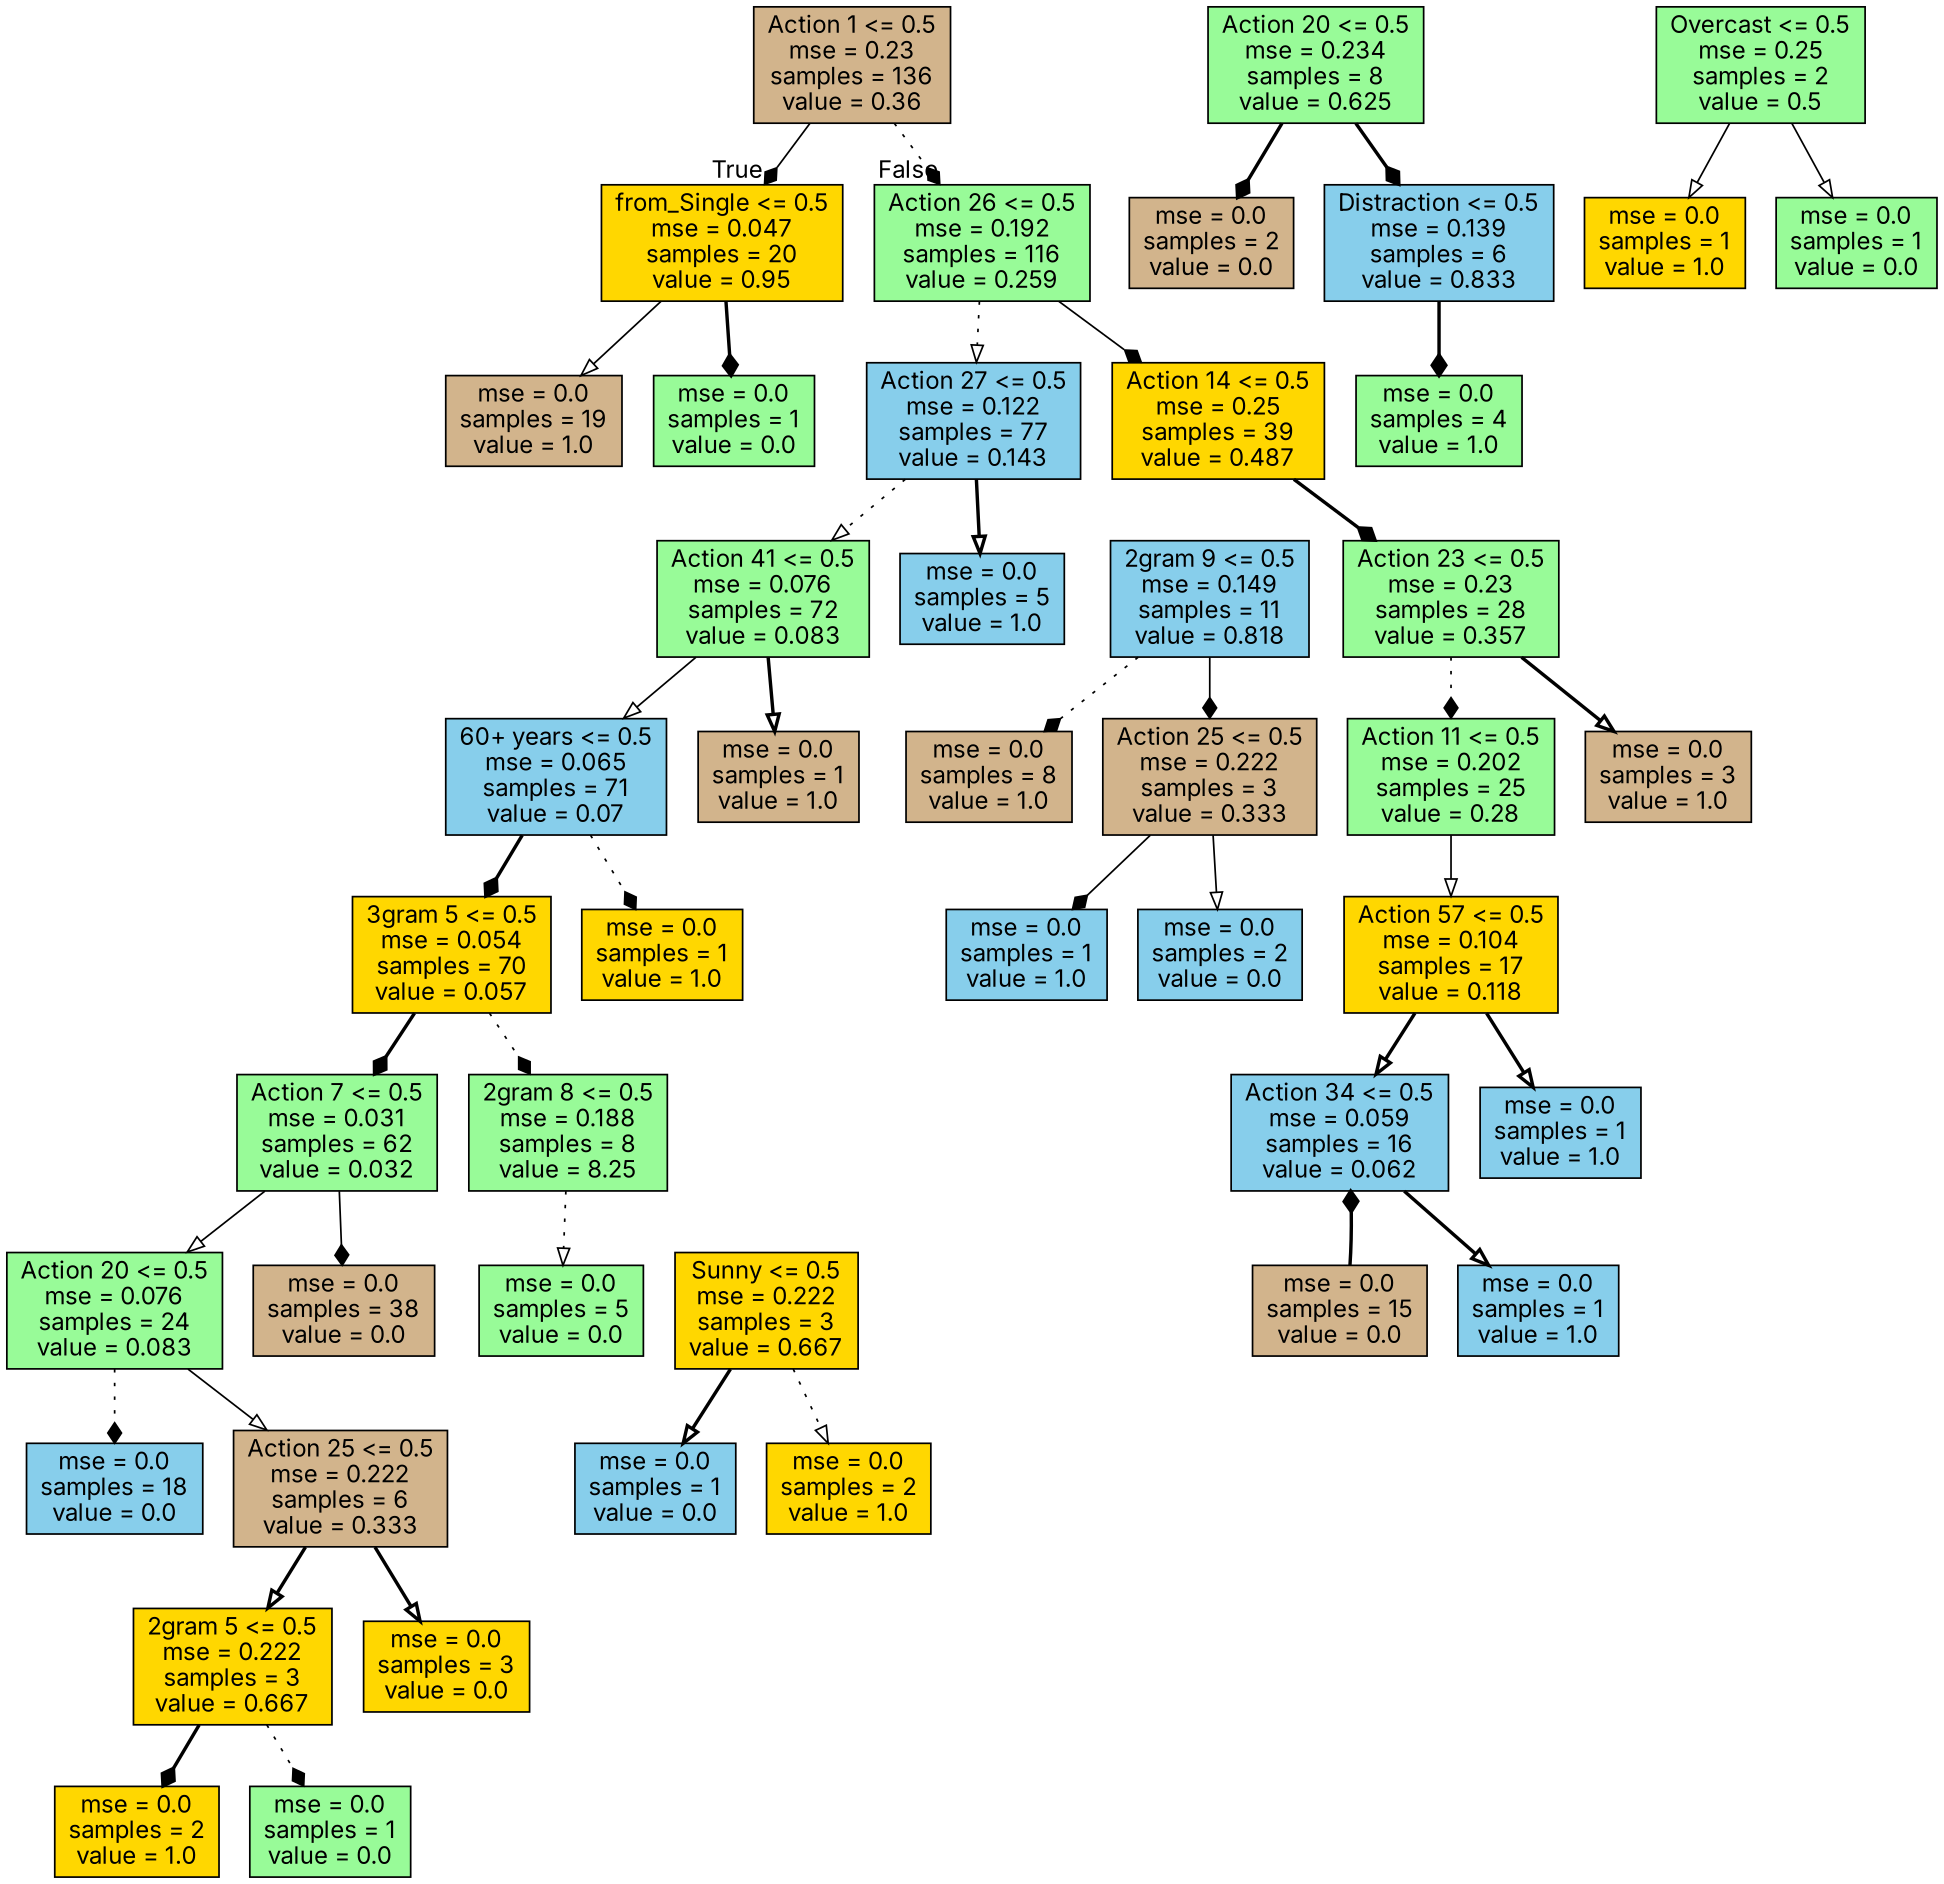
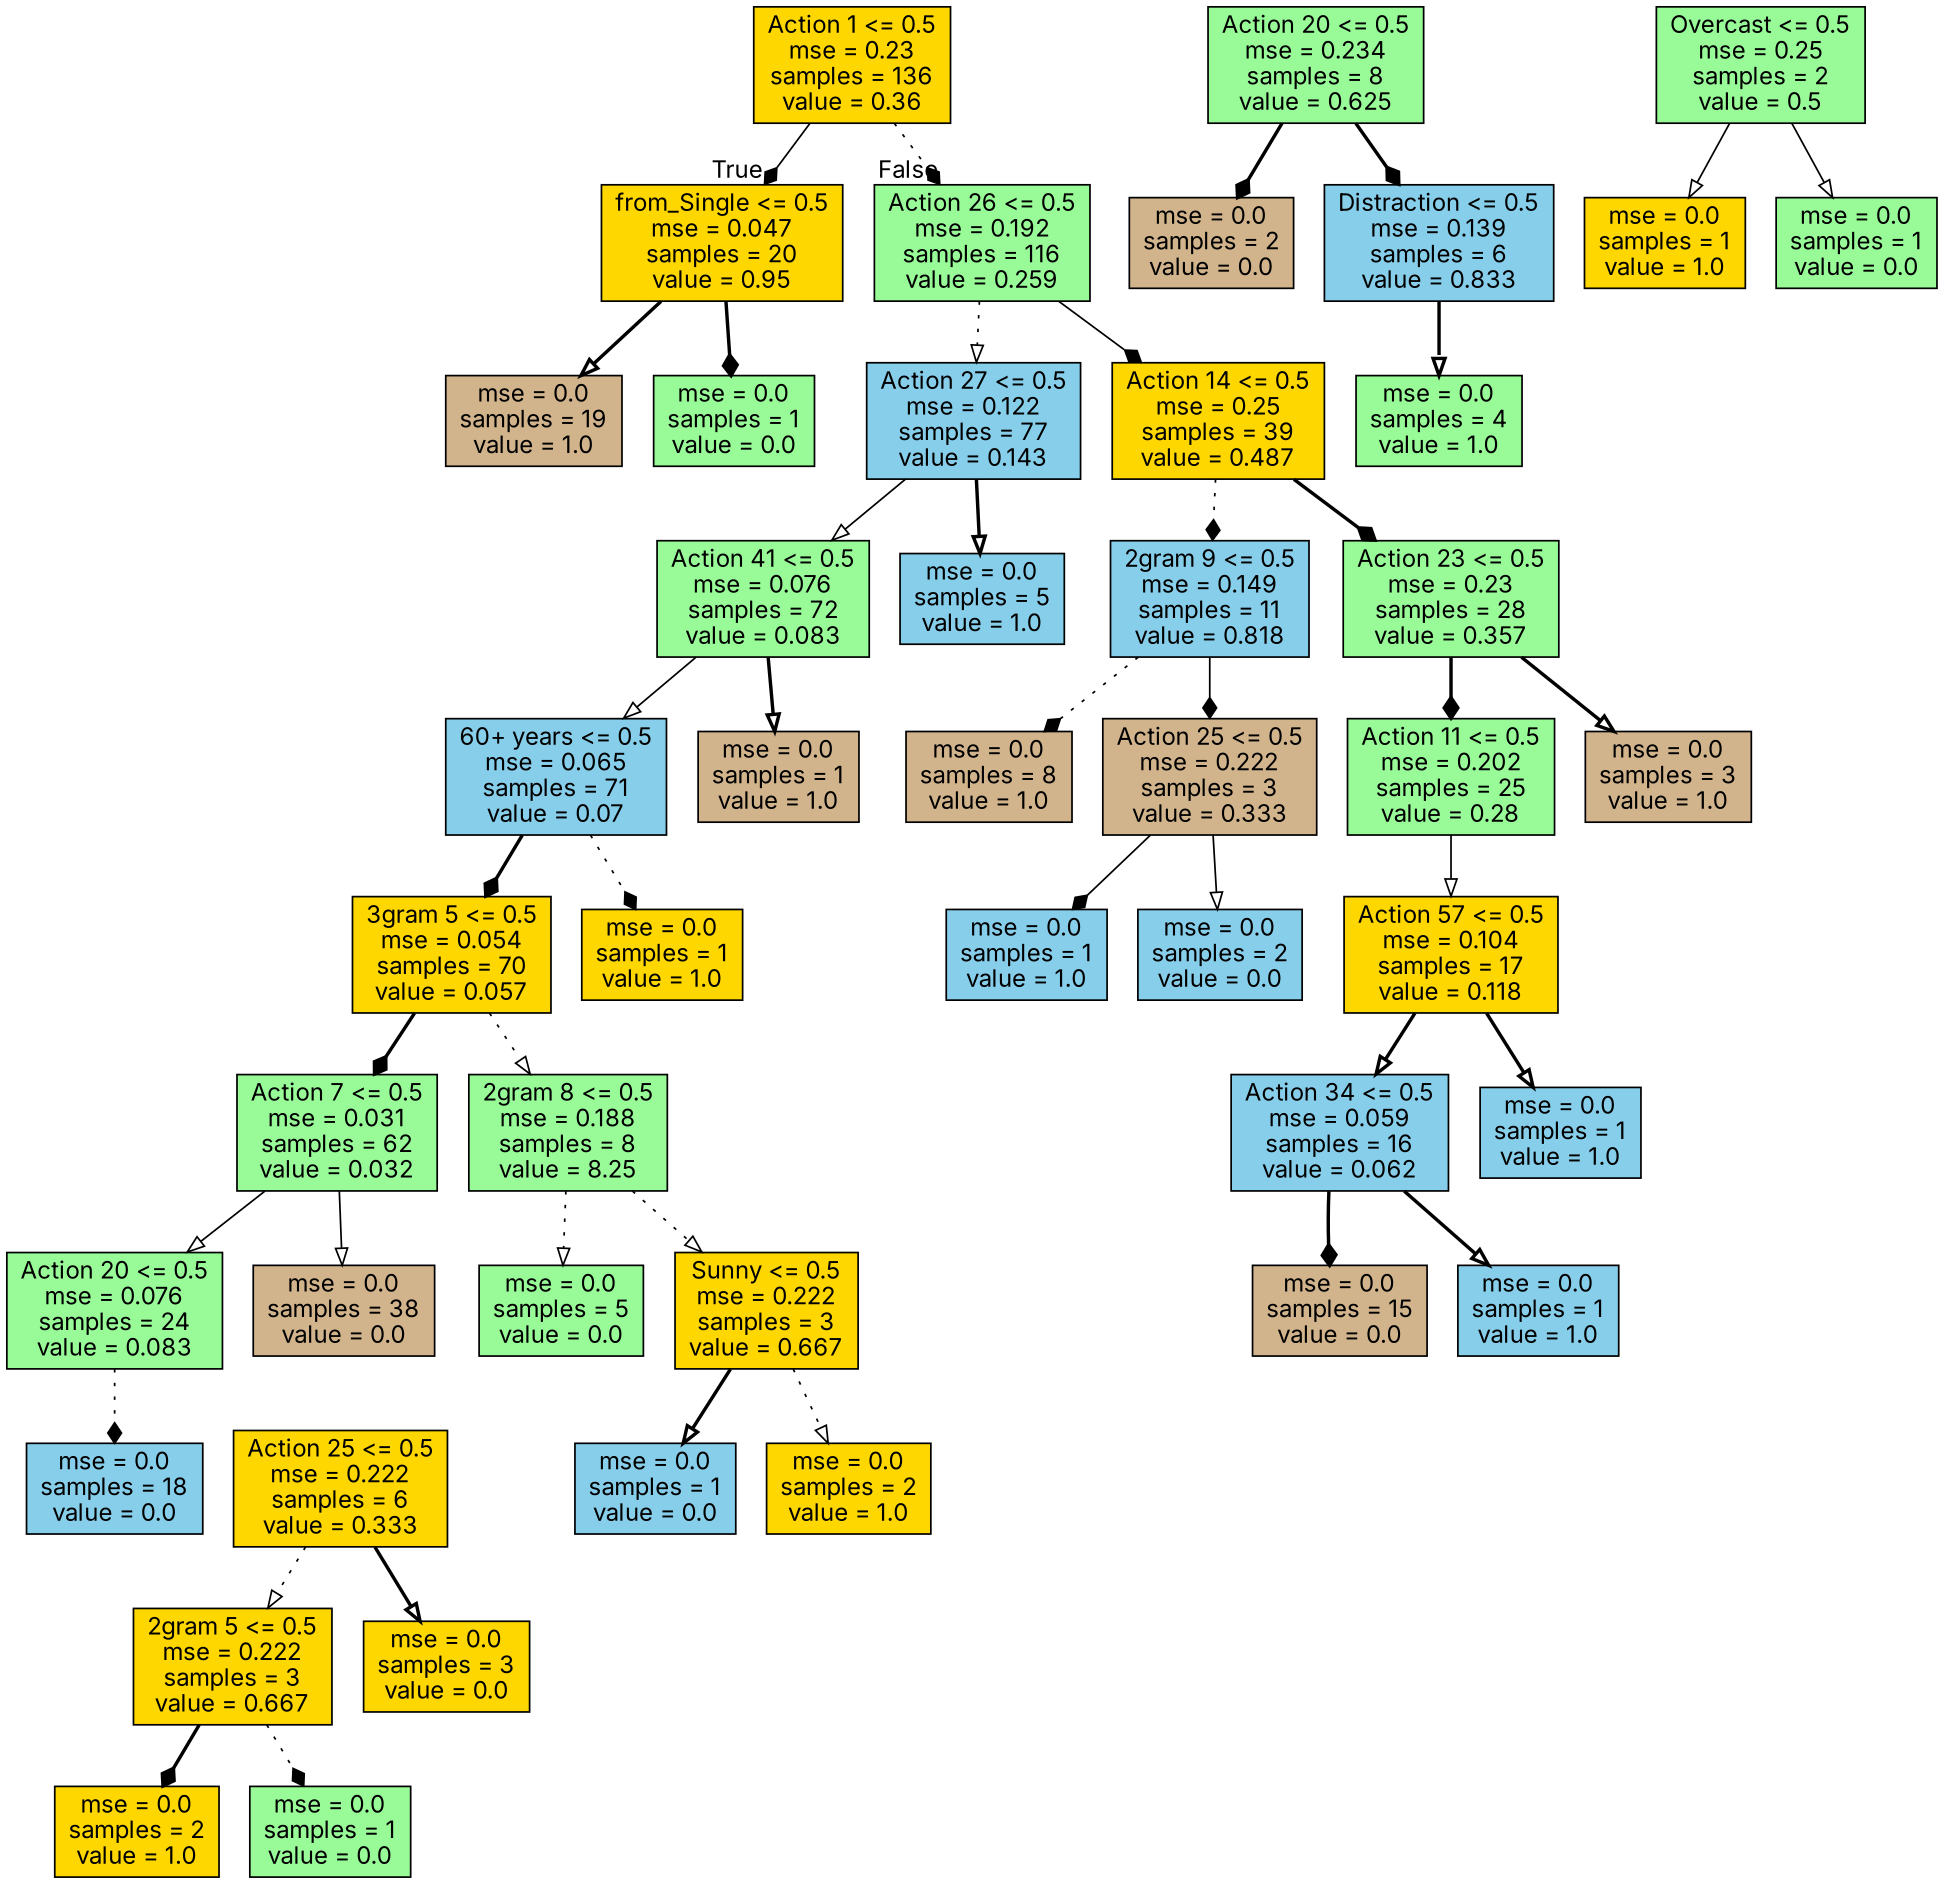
node "Action 1 <= 0.5 mse = 0.23 samples = 136 value = 0.36": fillcolor tan -> gold
edge "Distraction <= 0.5 mse = 0.139 samples = 6 value = 0.833" -> "mse = 0.0 samples = 4 value = 1.0": arrowhead diamond -> onormal
edge "from_Single <= 0.5 mse = 0.047 samples = 20 value = 0.95" -> "mse = 0.0 samples = 19 value = 1.0": style solid -> bold
edge "Action 14 <= 0.5 mse = 0.25 samples = 39 value = 0.487" -> "2gram 9 <= 0.5 mse = 0.149 samples = 11 value = 0.818": added
edge "Action 27 <= 0.5 mse = 0.122 samples = 77 value = 0.143" -> "Action 41 <= 0.5 mse = 0.076 samples = 72 value = 0.083": style dotted -> solid
edge "Action 23 <= 0.5 mse = 0.23 samples = 28 value = 0.357" -> "Action 11 <= 0.5 mse = 0.202 samples = 25 value = 0.28": style dotted -> bold
edge "3gram 5 <= 0.5 mse = 0.054 samples = 70 value = 0.057" -> "2gram 8 <= 0.5 mse = 0.188 samples = 8 value = 8.25": arrowhead diamond -> onormal
edge "2gram 8 <= 0.5 mse = 0.188 samples = 8 value = 8.25" -> "Sunny <= 0.5 mse = 0.222 samples = 3 value = 0.667": added
edge "Action 7 <= 0.5 mse = 0.031 samples = 62 value = 0.032" -> "mse = 0.0 samples = 38 value = 0.0": arrowhead diamond -> onormal
edge "mse = 0.0 samples = 15 value = 0.0" -> "Action 34 <= 0.5 mse = 0.059 samples = 16 value = 0.062": reversed
edge "Action 20 <= 0.5 mse = 0.076 samples = 24 value = 0.083" -> "Action 25 <= 0.5 mse = 0.222 samples = 6 value = 0.333": removed
node "Action 25 <= 0.5 mse = 0.222 samples = 6 value = 0.333": fillcolor tan -> gold
edge "Action 25 <= 0.5 mse = 0.222 samples = 6 value = 0.333" -> "2gram 5 <= 0.5 mse = 0.222 samples = 3 value = 0.667": style bold -> dotted
